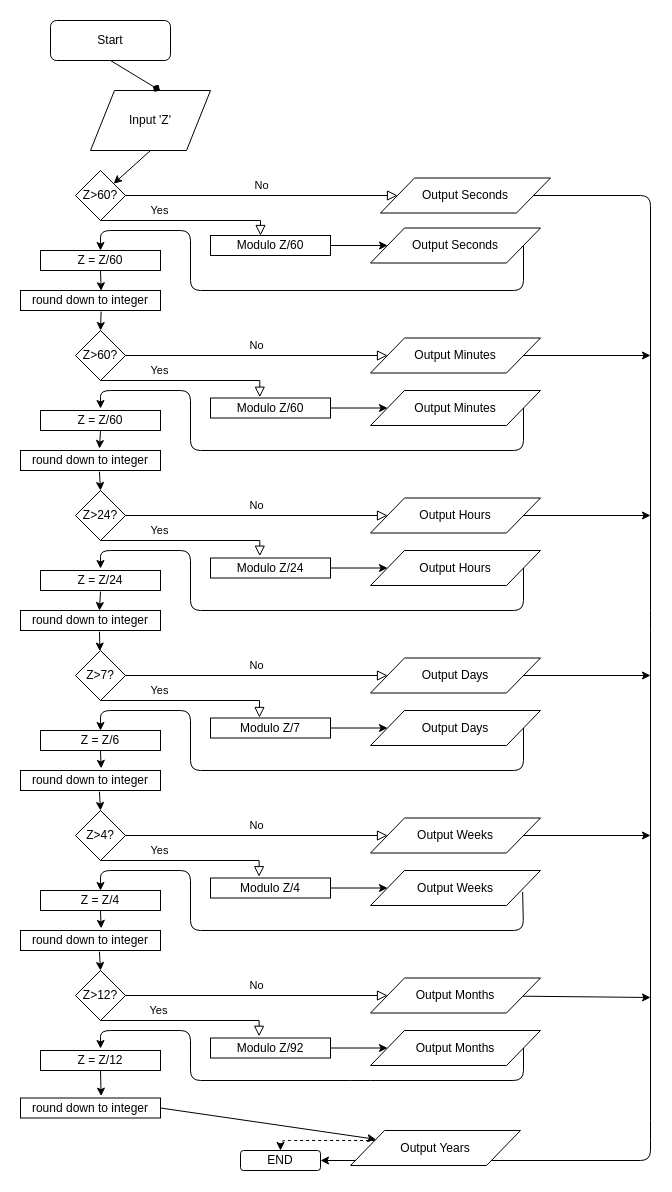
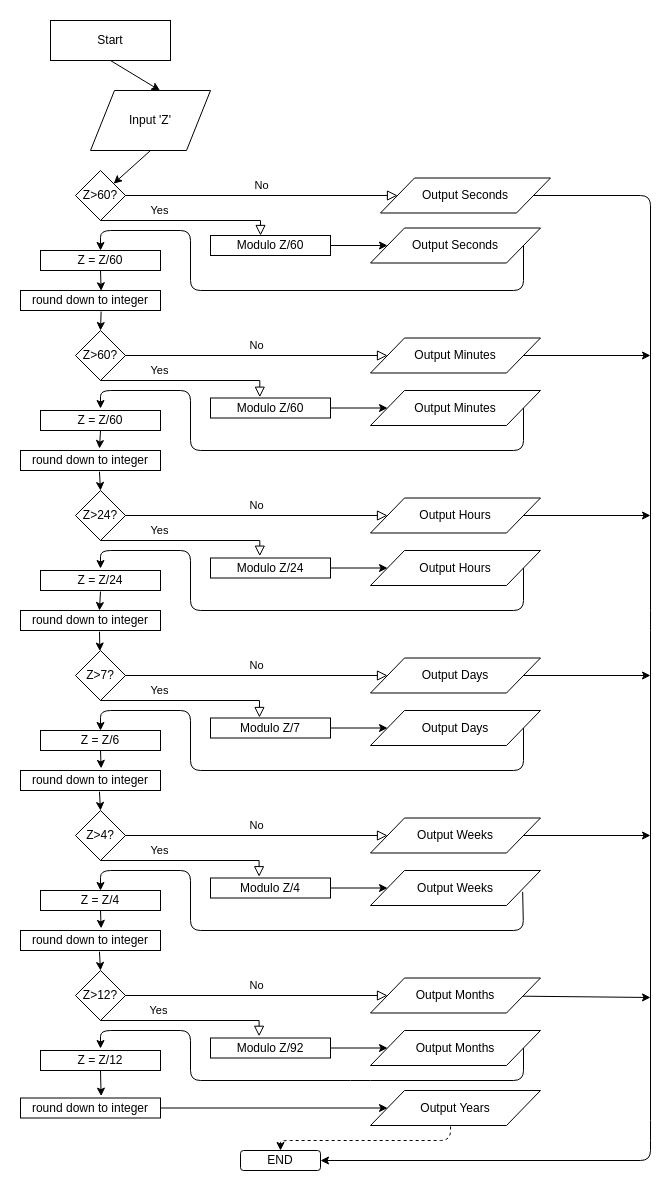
node "Start": shape rounded rectangle -> rectangle
edge "Start" -> "Input 'Z'": arrowhead diamond -> classic
node "Output Years": moved (436, 1148) -> (456, 1108)
